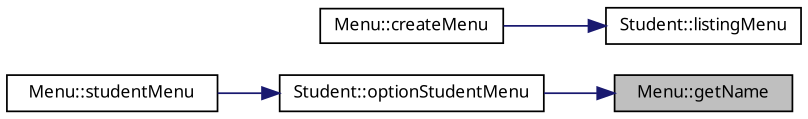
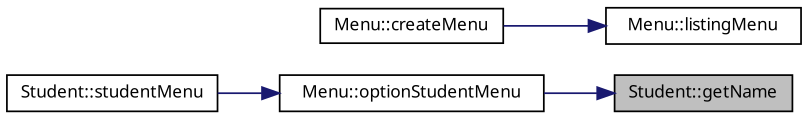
node "Student::listingMenu": label "Student::listingMenu" -> "Menu::listingMenu"
node "Menu::studentMenu": label "Menu::studentMenu" -> "Student::studentMenu"
node "Student::optionStudentMenu": label "Student::optionStudentMenu" -> "Menu::optionStudentMenu"
node "Menu::getName": label "Menu::getName" -> "Student::getName"
